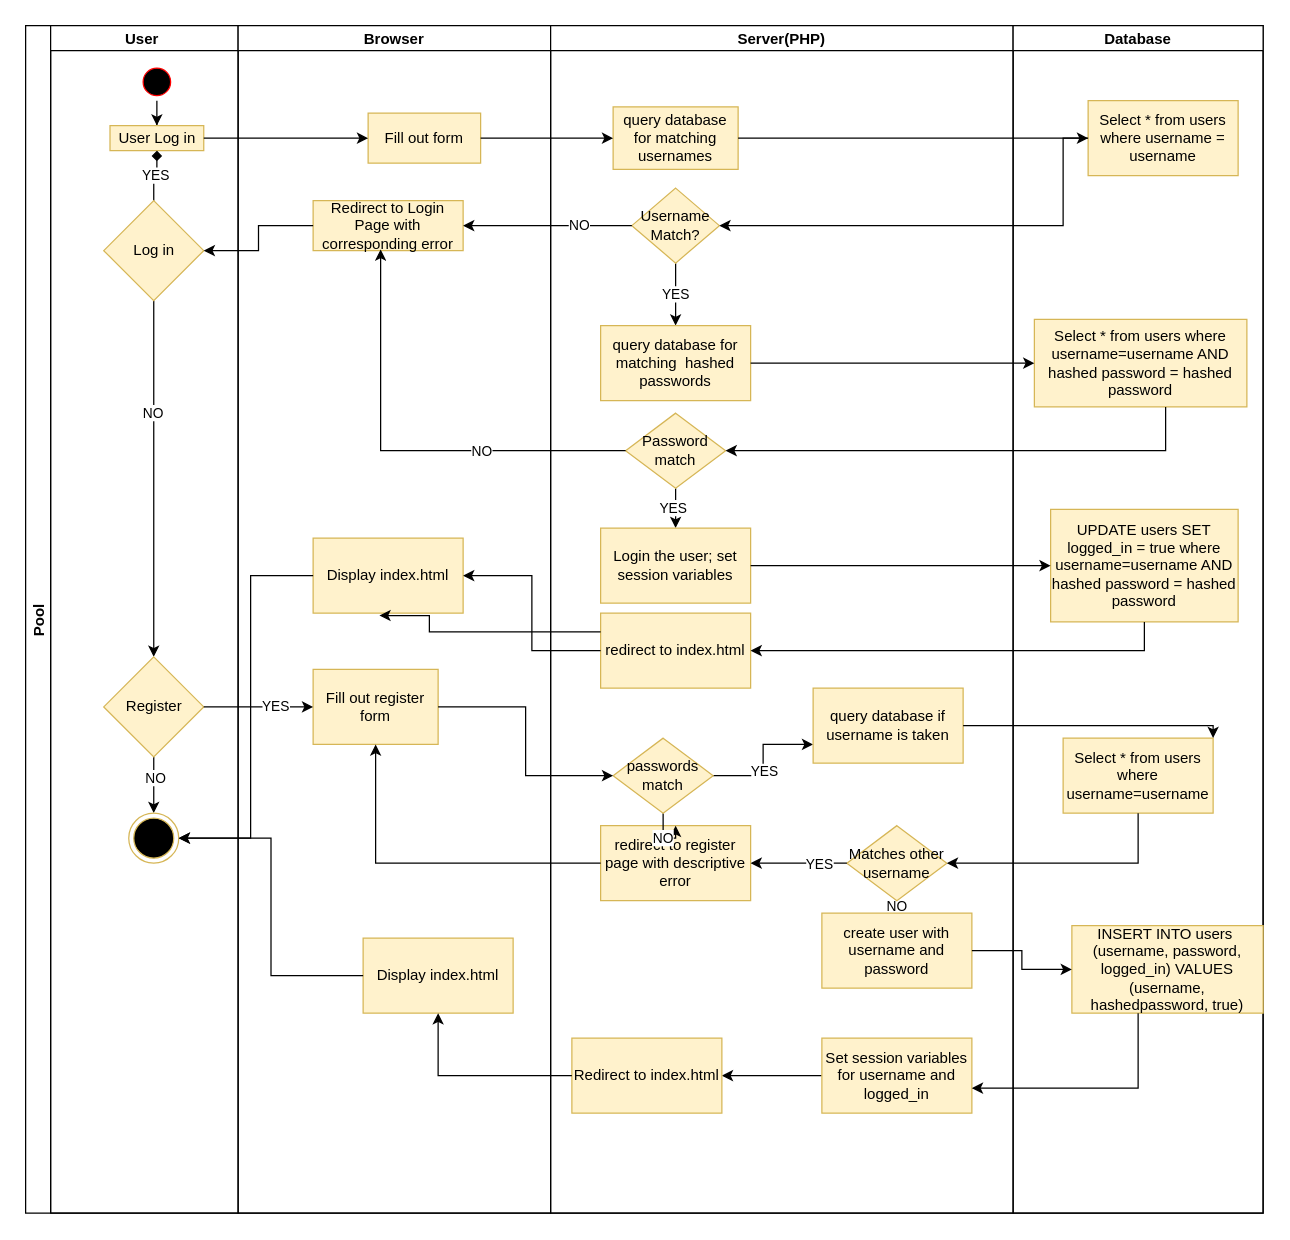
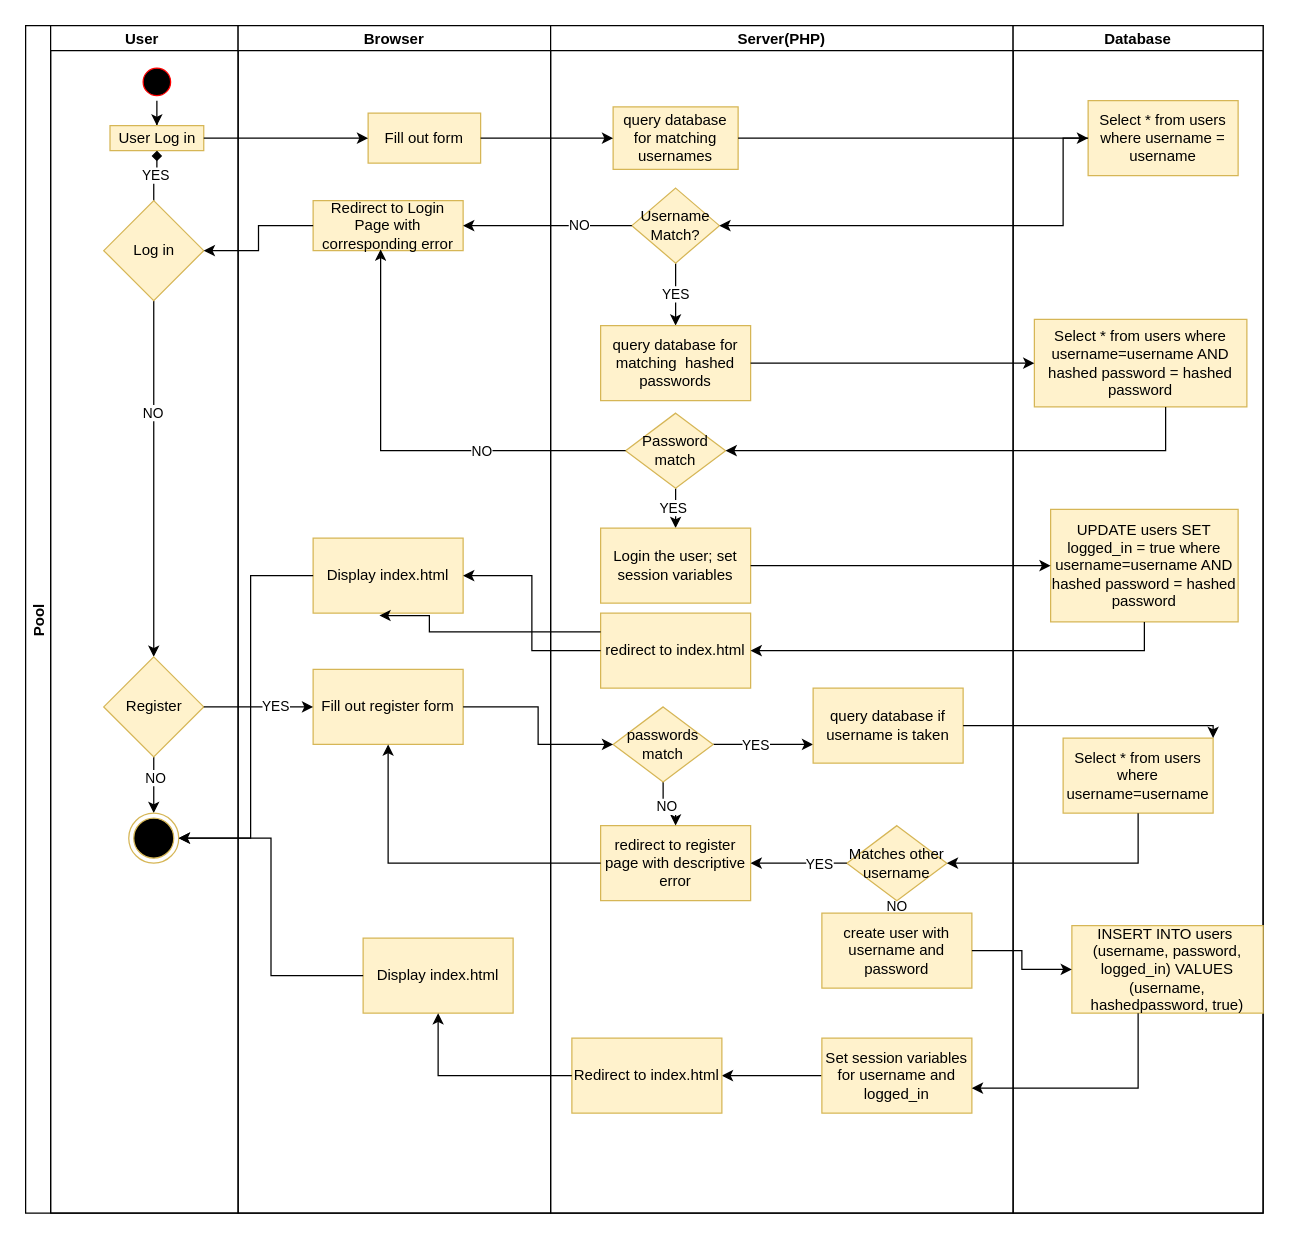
node "Fill out register form": size 125x75 -> 150x75
node "passwords match": moved (663, 776) -> (663, 744)
